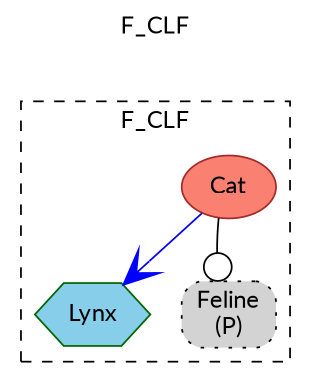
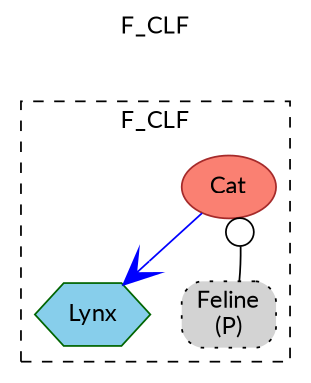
edge "Cat" -> "Feline": reversed
